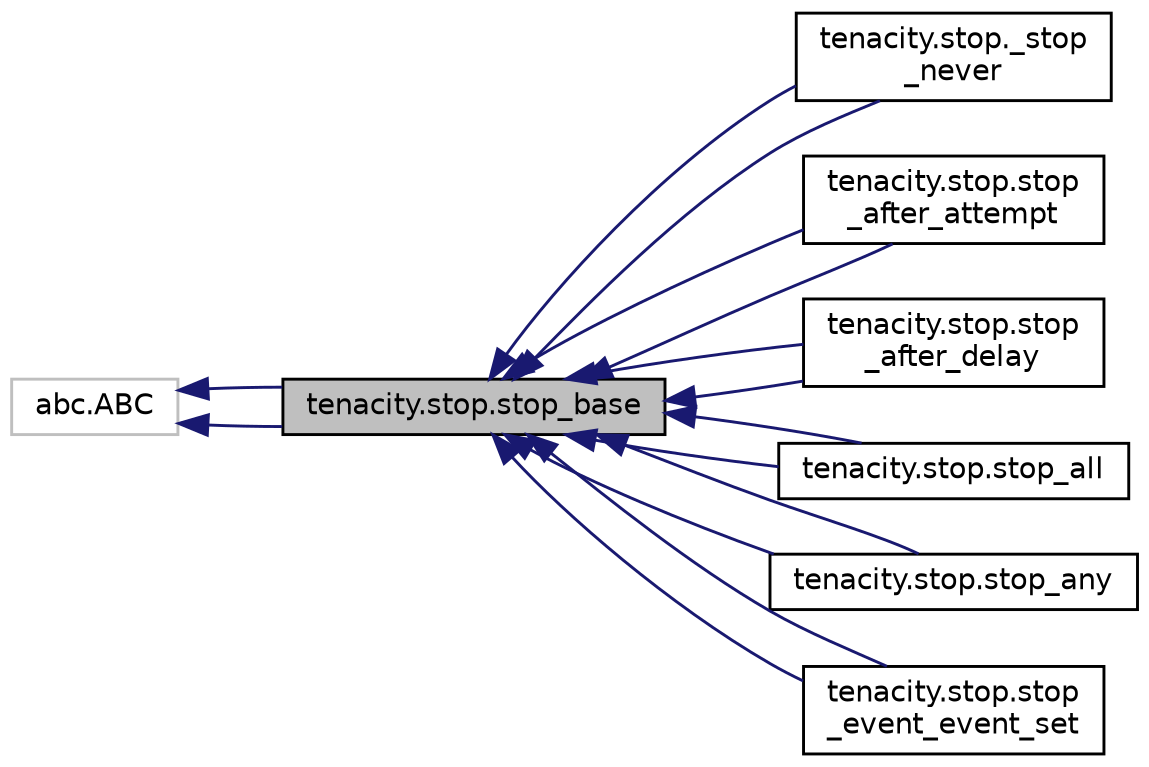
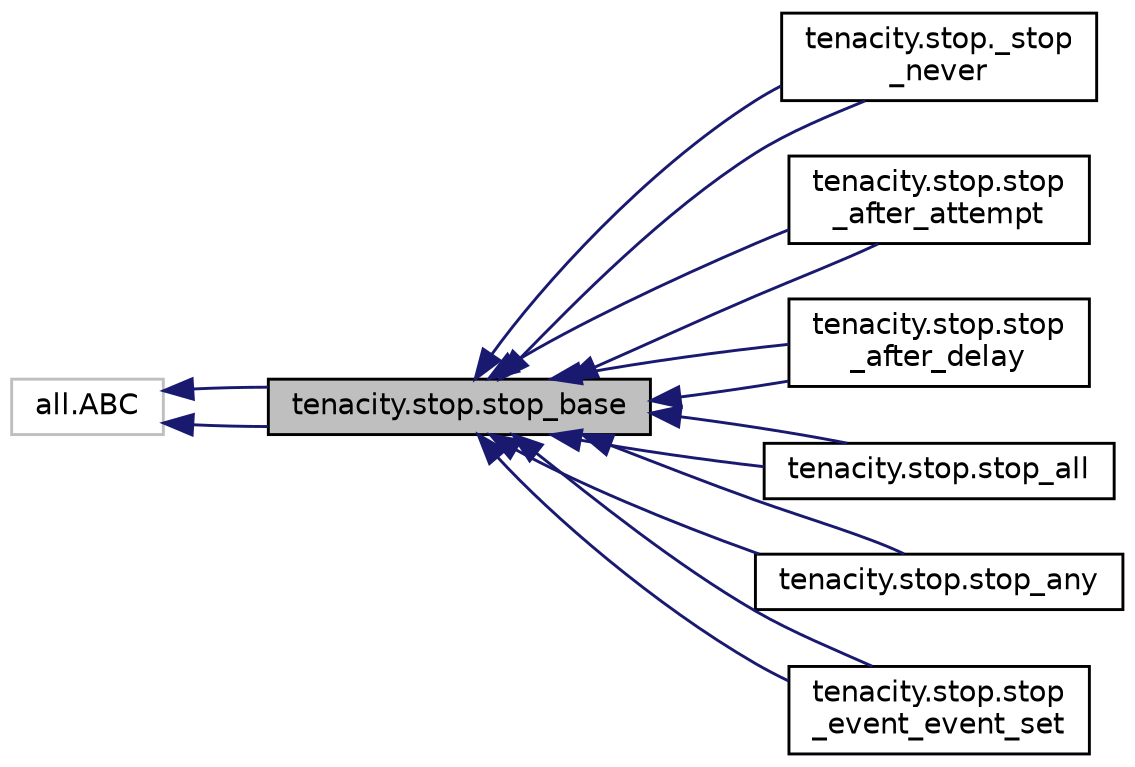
node "abc.ABC": label "abc.ABC" -> "all.ABC"
